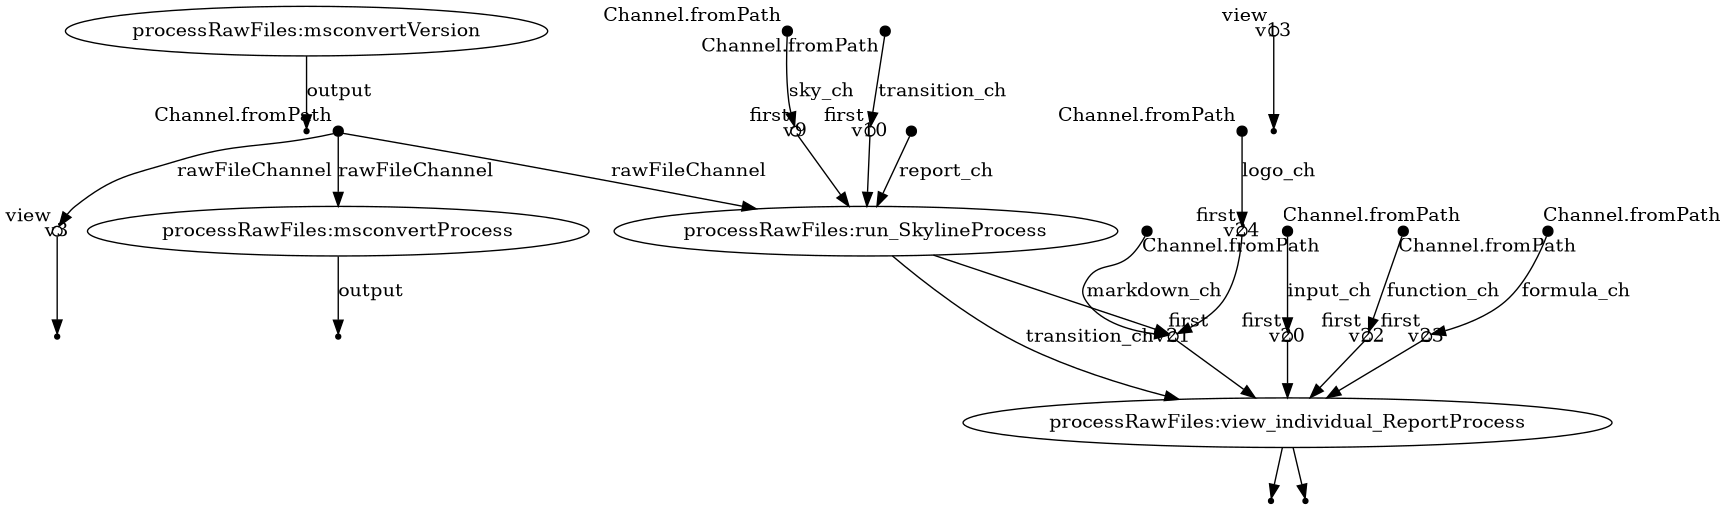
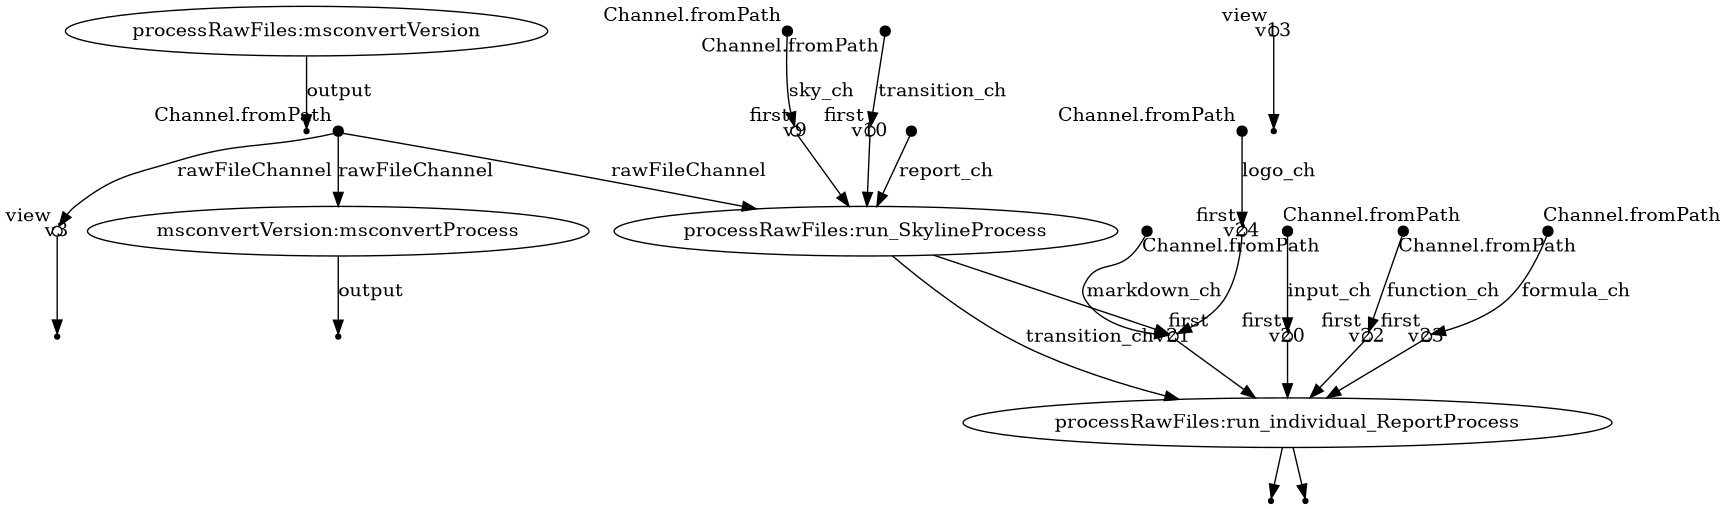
node "processRawFiles:msconvertProcess": label "processRawFiles:msconvertProcess" -> "msconvertVersion:msconvertProcess"
node "processRawFiles:view_individual_ReportProcess": label "processRawFiles:view_individual_ReportProcess" -> "processRawFiles:run_individual_ReportProcess"
